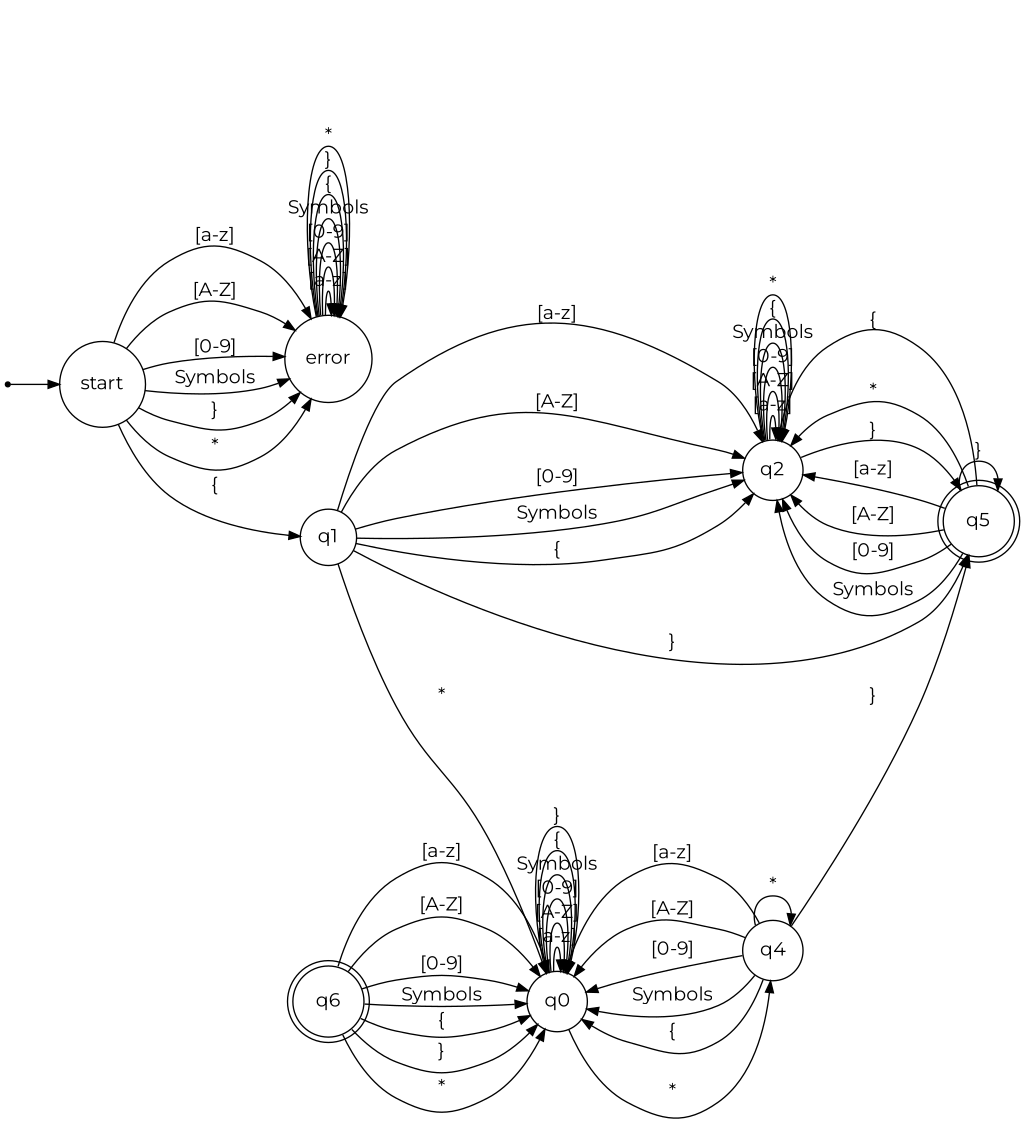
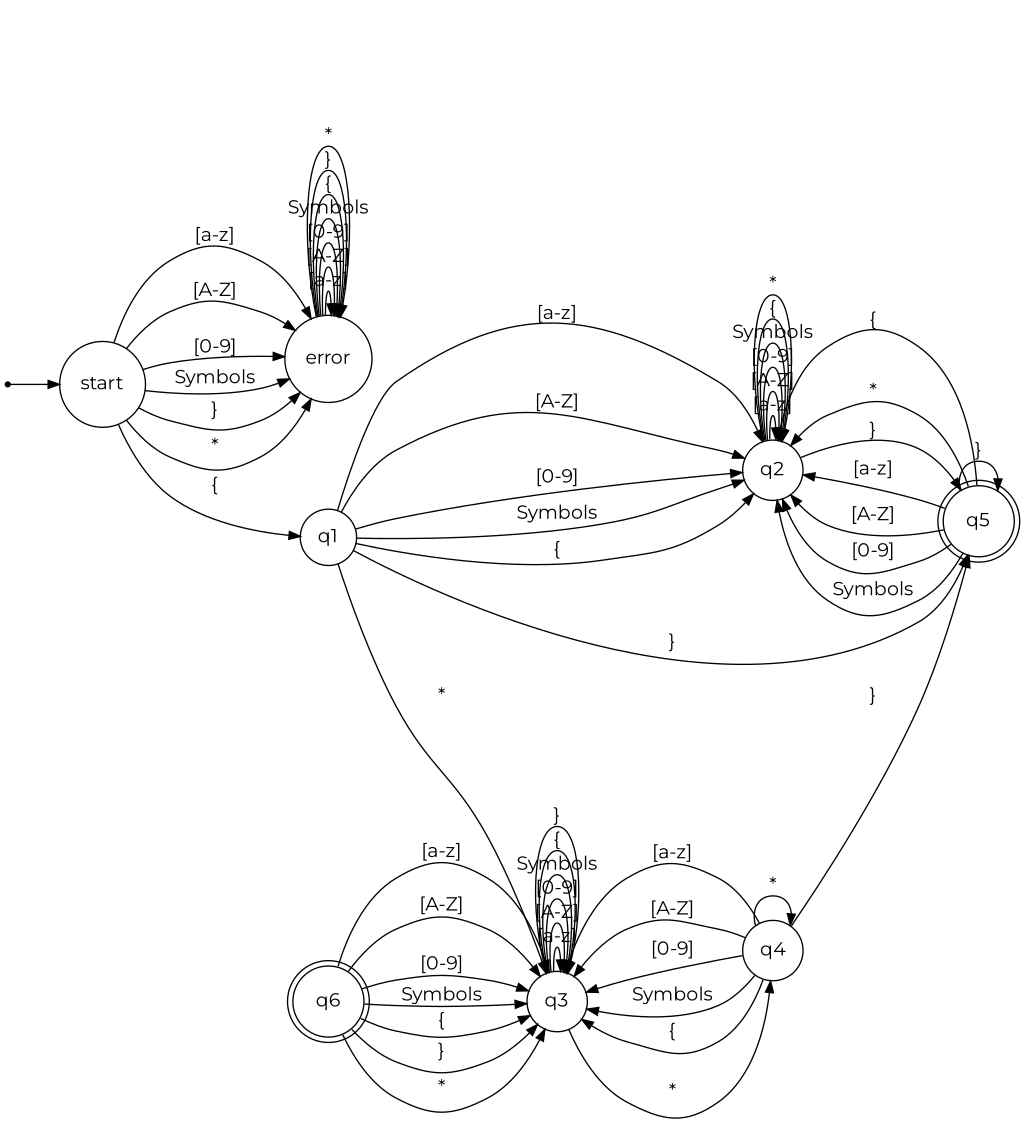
node "q0": label "q0" -> "q3"
